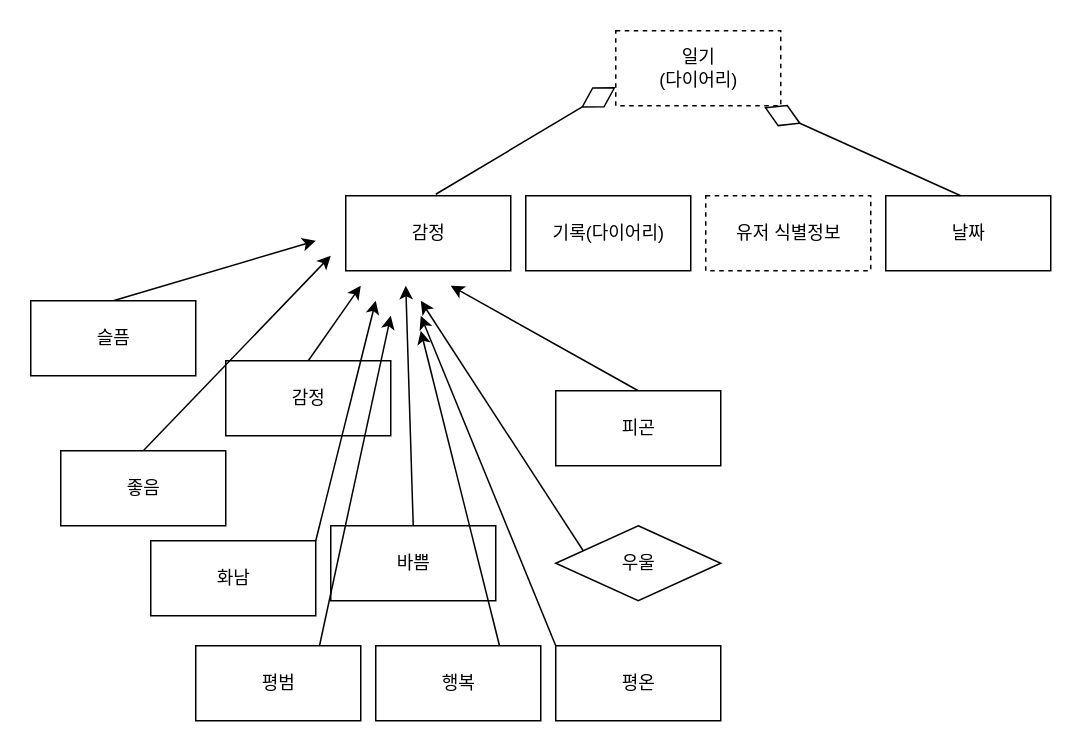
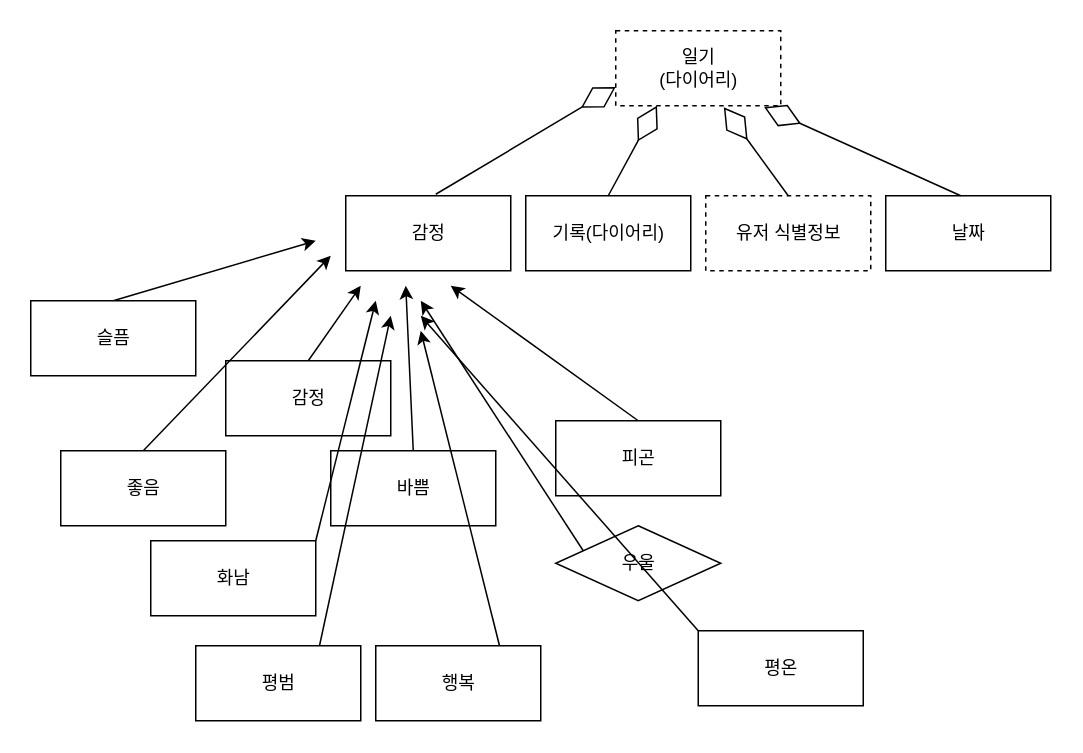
edge "유저 식별정보" -> "일기 (다이어리)": added
edge "기록(다이어리)" -> "일기 (다이어리)": added
node "피곤": moved (638, 428) -> (638, 458)
node "바쁨": moved (413, 563) -> (413, 488)
node "평온": moved (638, 683) -> (781, 668)
